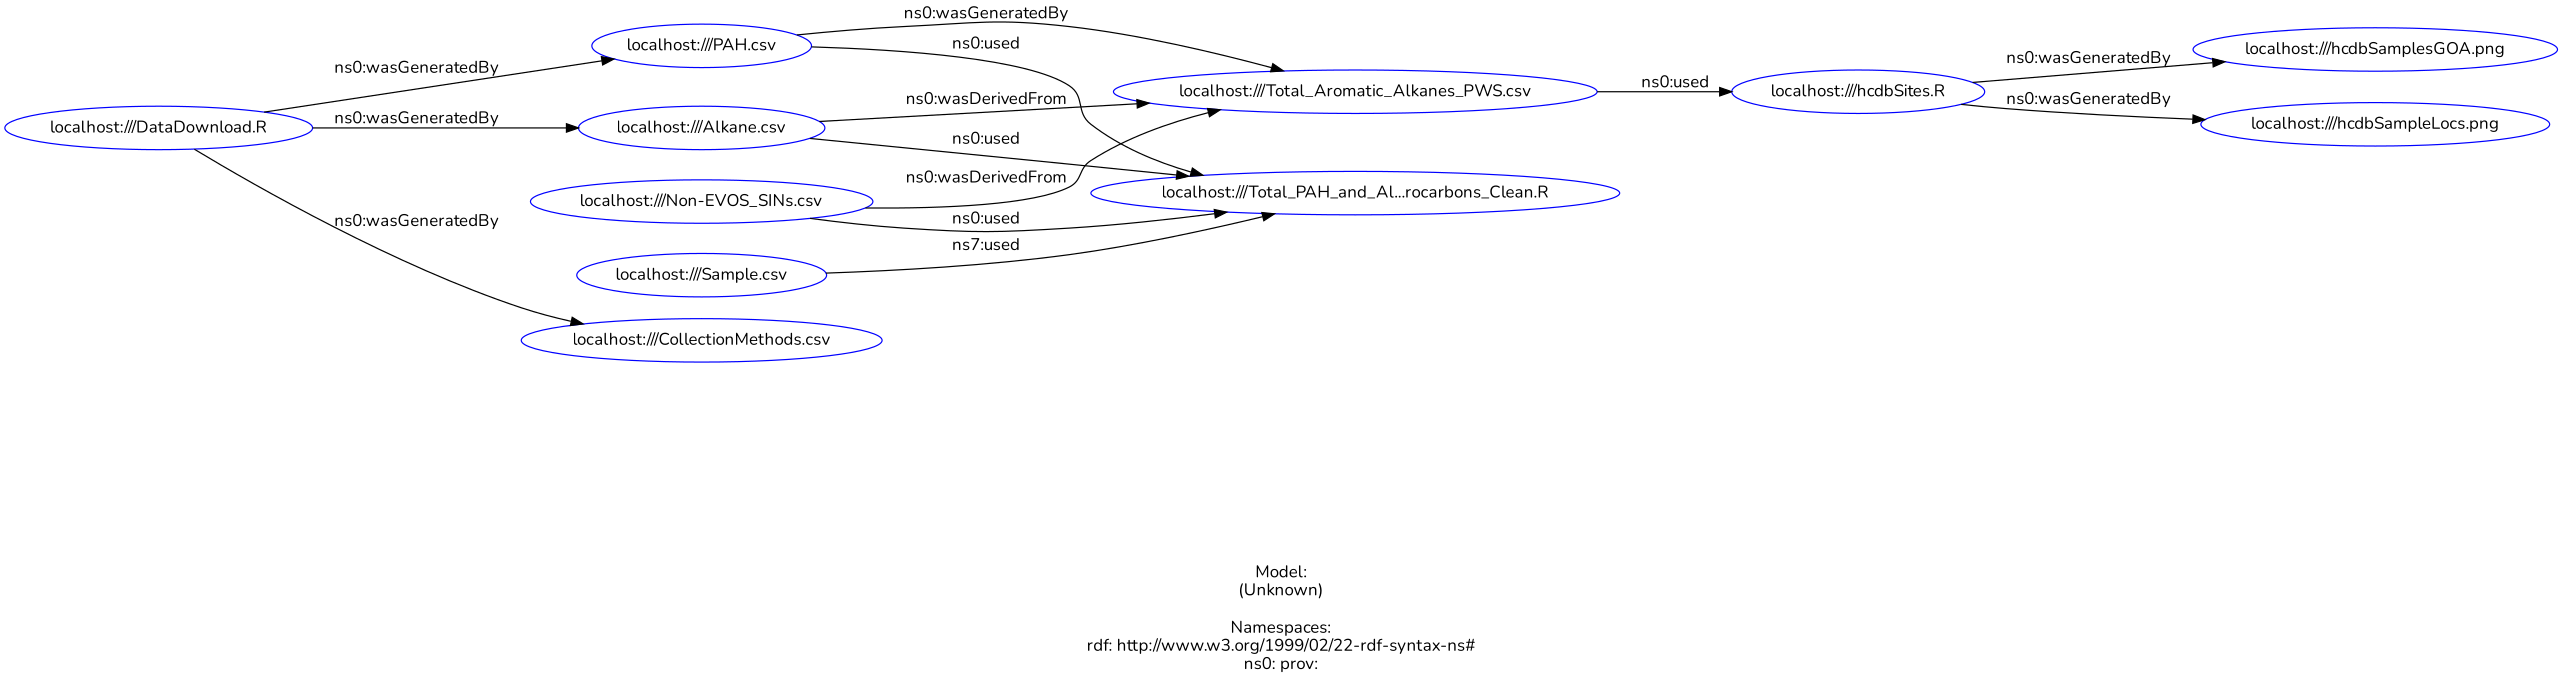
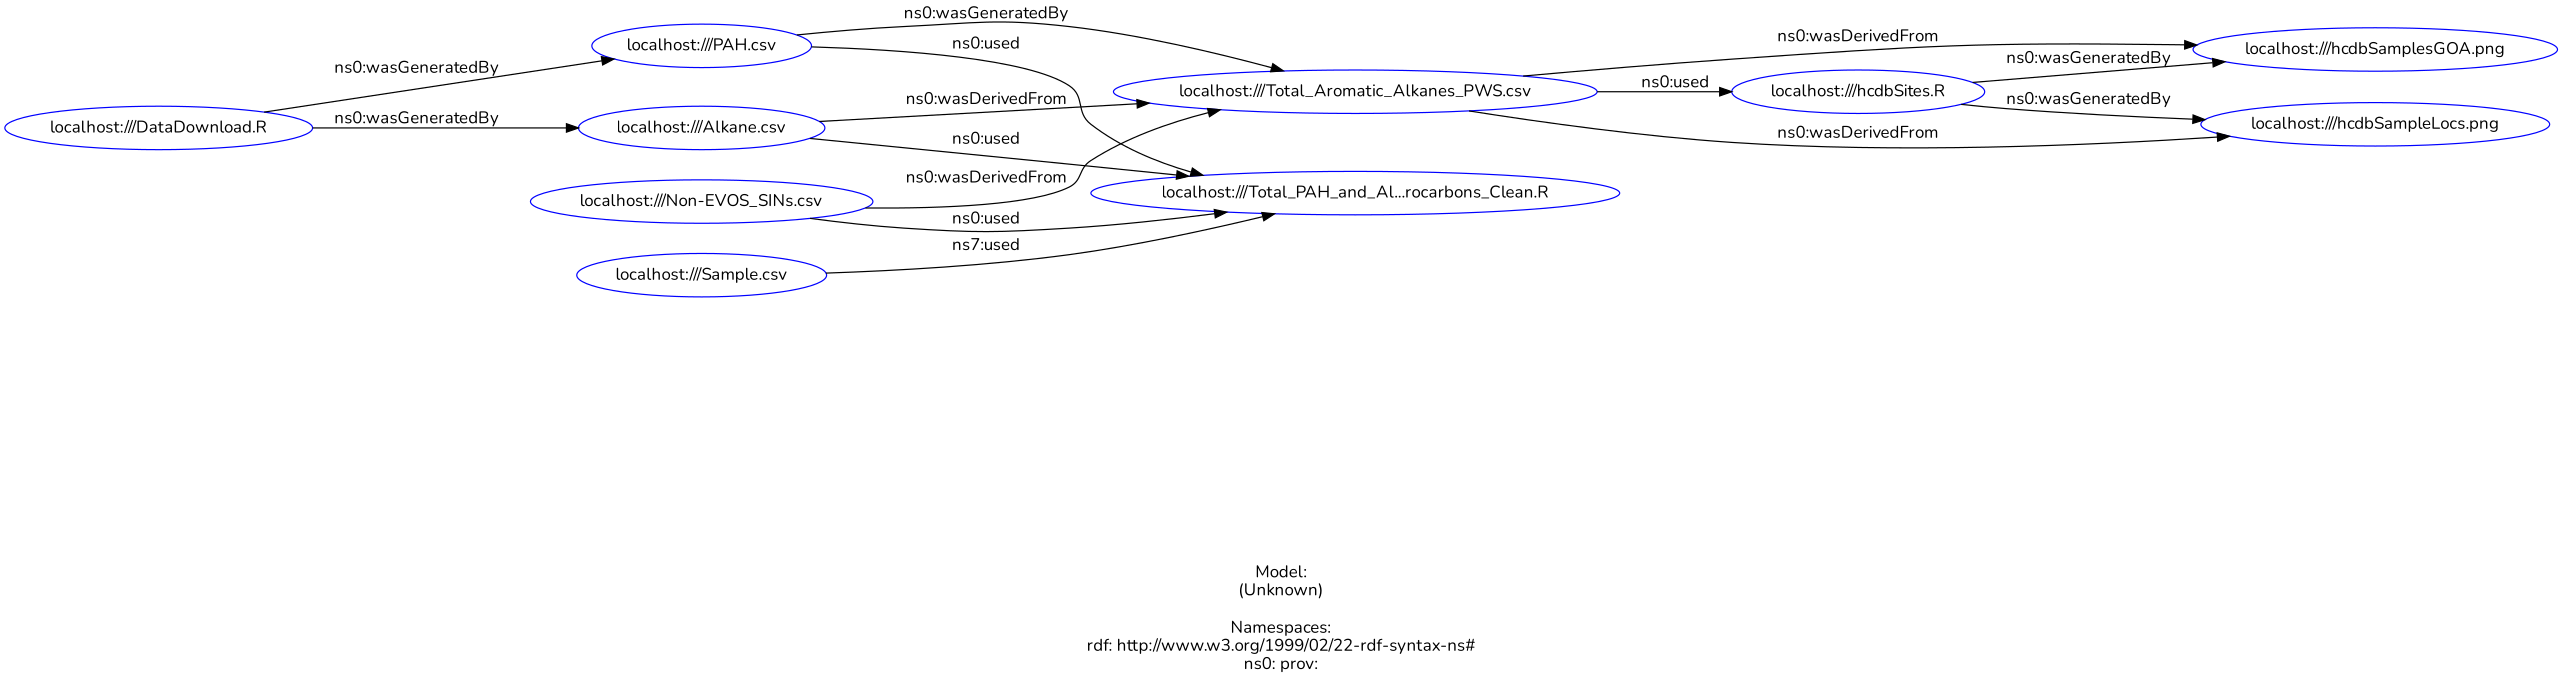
edge "localhost:///Total_Aromatic_Alkanes_PWS.csv" -> "localhost:///hcdbSamplesGOA.png": added, label "ns0:wasDerivedFrom"
edge "localhost:///Total_Aromatic_Alkanes_PWS.csv" -> "localhost:///hcdbSampleLocs.png": added, label "ns0:wasDerivedFrom"
node "localhost:///CollectionMethods.csv": removed
